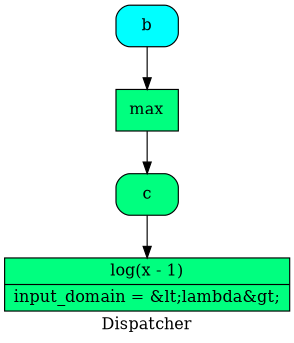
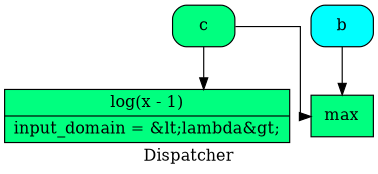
edge "max" -> "c": reversed
